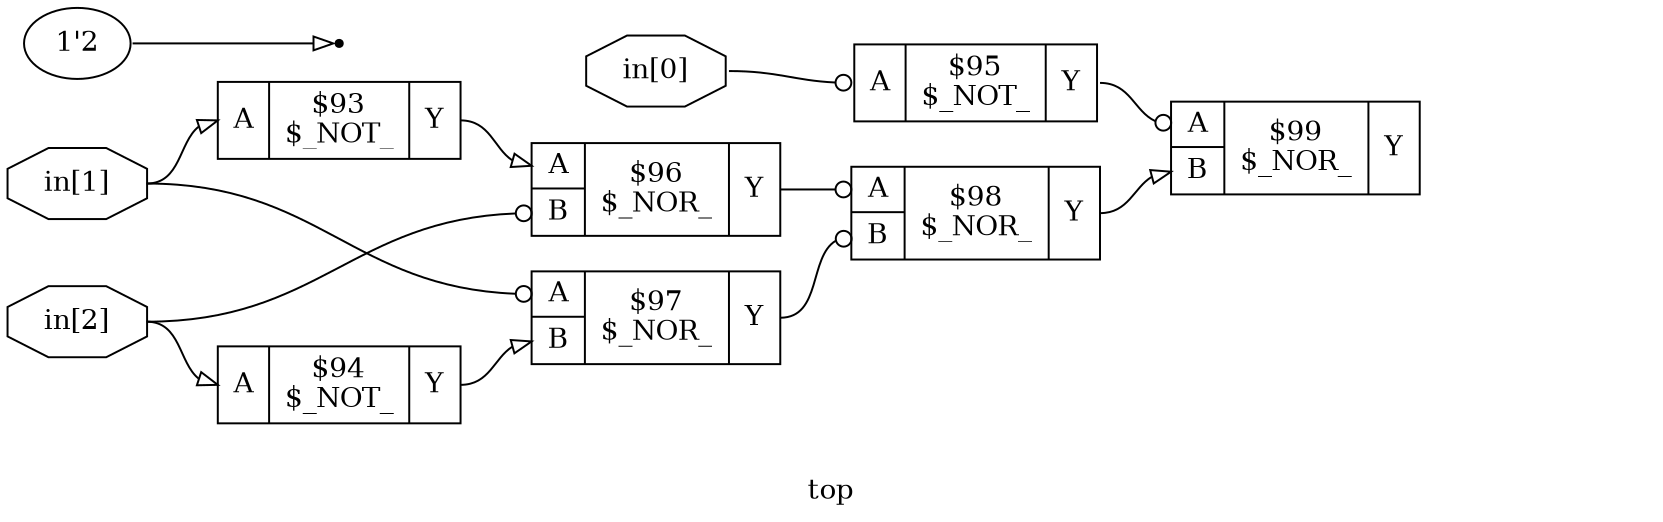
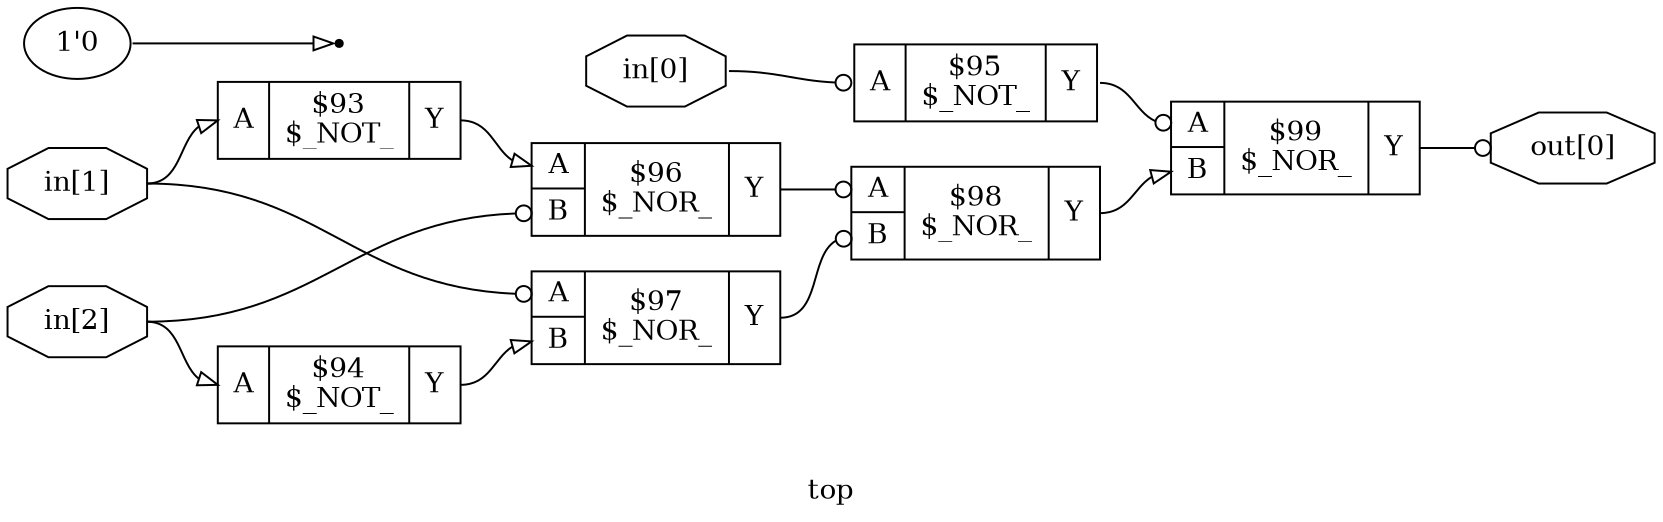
node "1'2": label "1'2" -> "1'0"
node "out[0]": added
